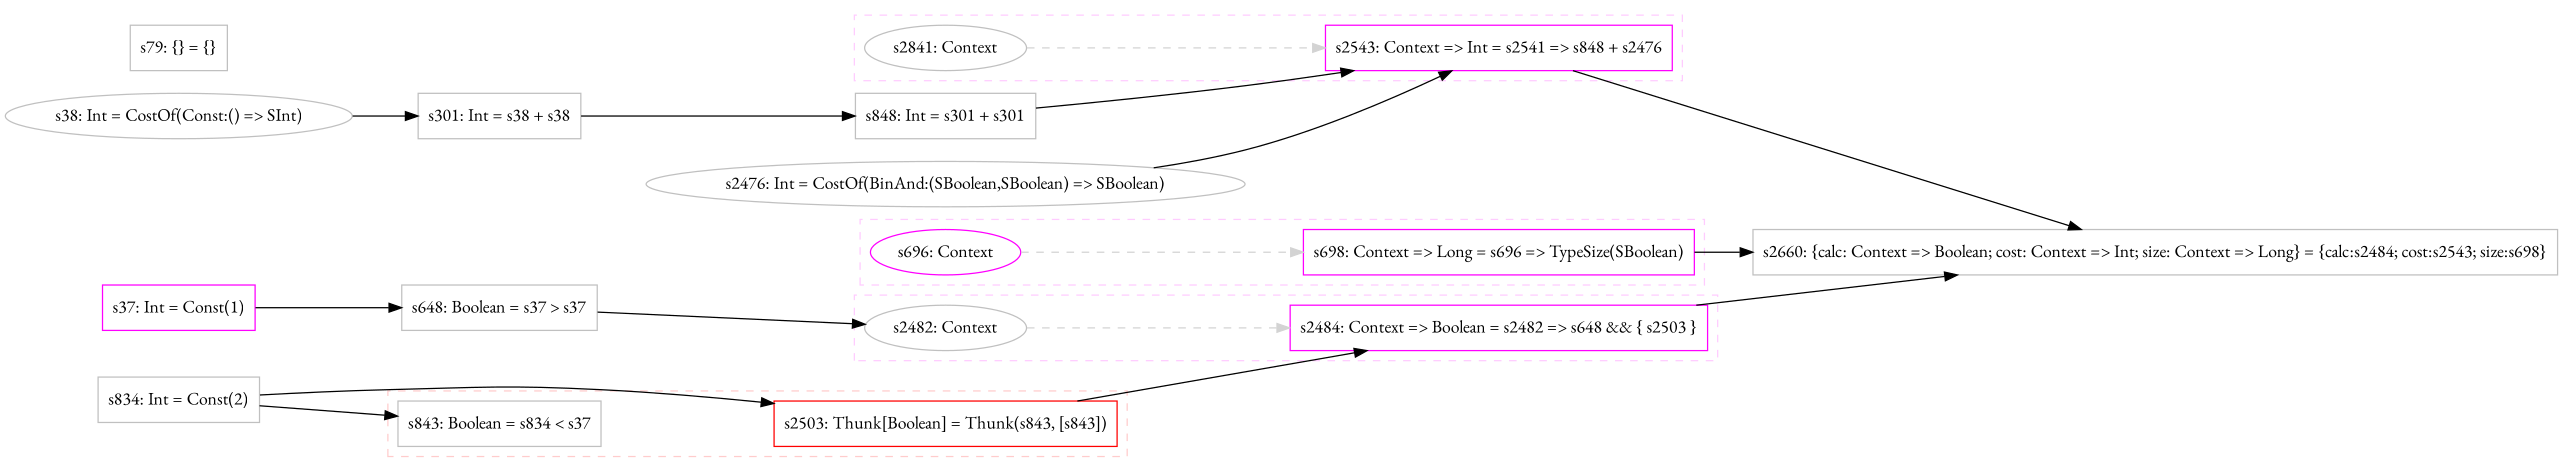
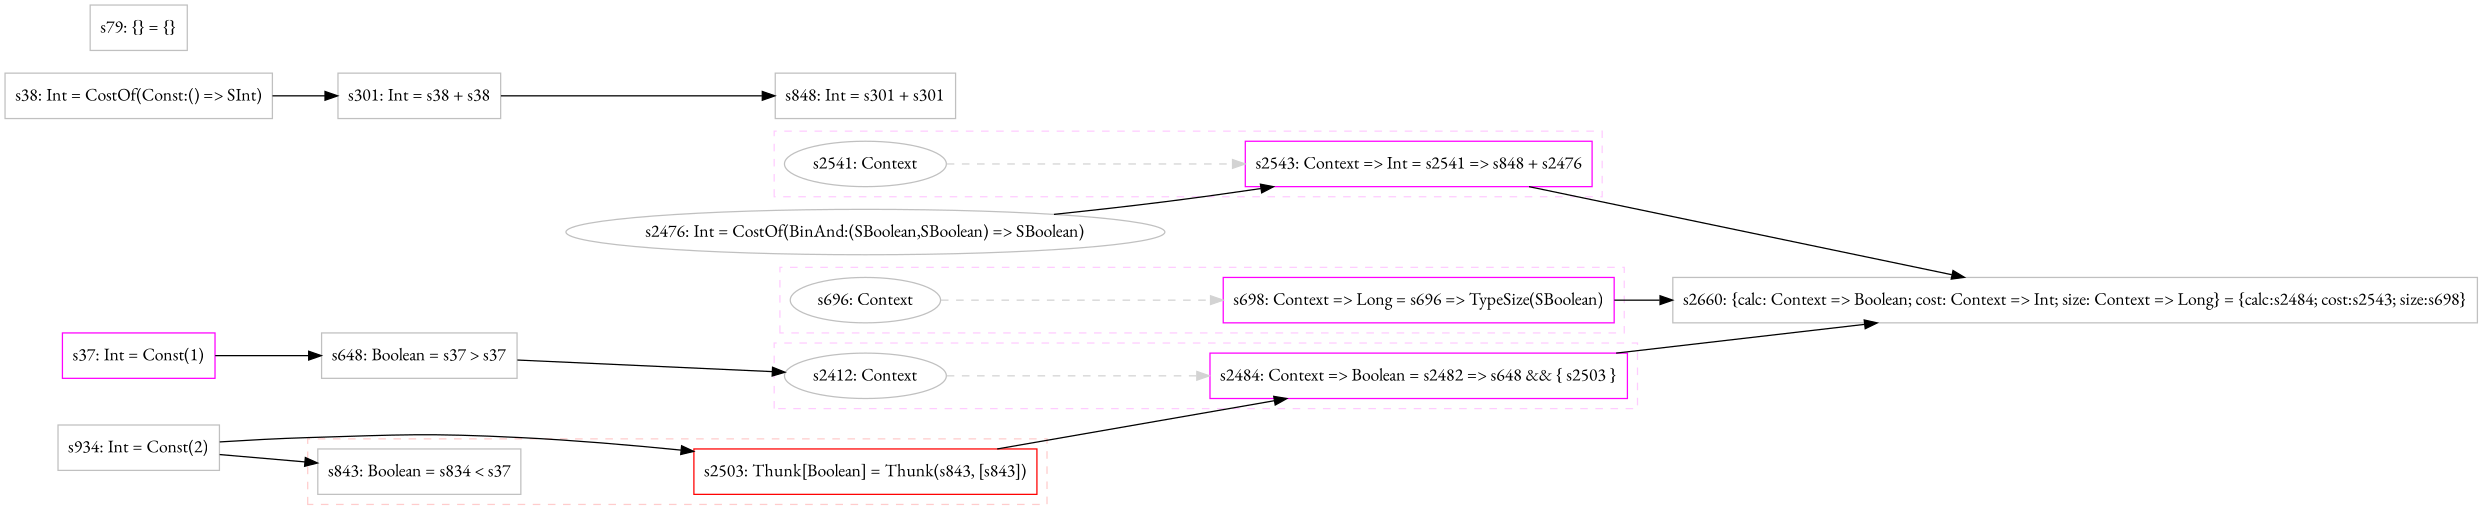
node "s2841: Context": label "s2841: Context" -> "s2541: Context"
edge "s848: Int = s301 + s301" -> "s2543: Context => Int = s2541 => s848 + s2476": removed
node "s38: Int = CostOf(Const:() => SInt)": shape ellipse -> box
node "s696: Context": color magenta -> gray
node "s2482: Context": label "s2482: Context" -> "s2412: Context"
node "s834: Int = Const(2)": label "s834: Int = Const(2)" -> "s934: Int = Const(2)"
